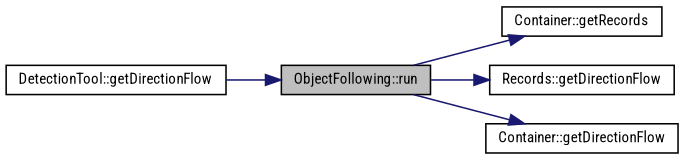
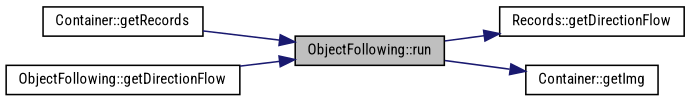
edge "ObjectFollowing::run" -> "Container::getRecords": reversed
node "DetectionTool::getDirectionFlow": label "DetectionTool::getDirectionFlow" -> "ObjectFollowing::getDirectionFlow"
node "Container::getDirectionFlow": label "Container::getDirectionFlow" -> "Container::getImg"
